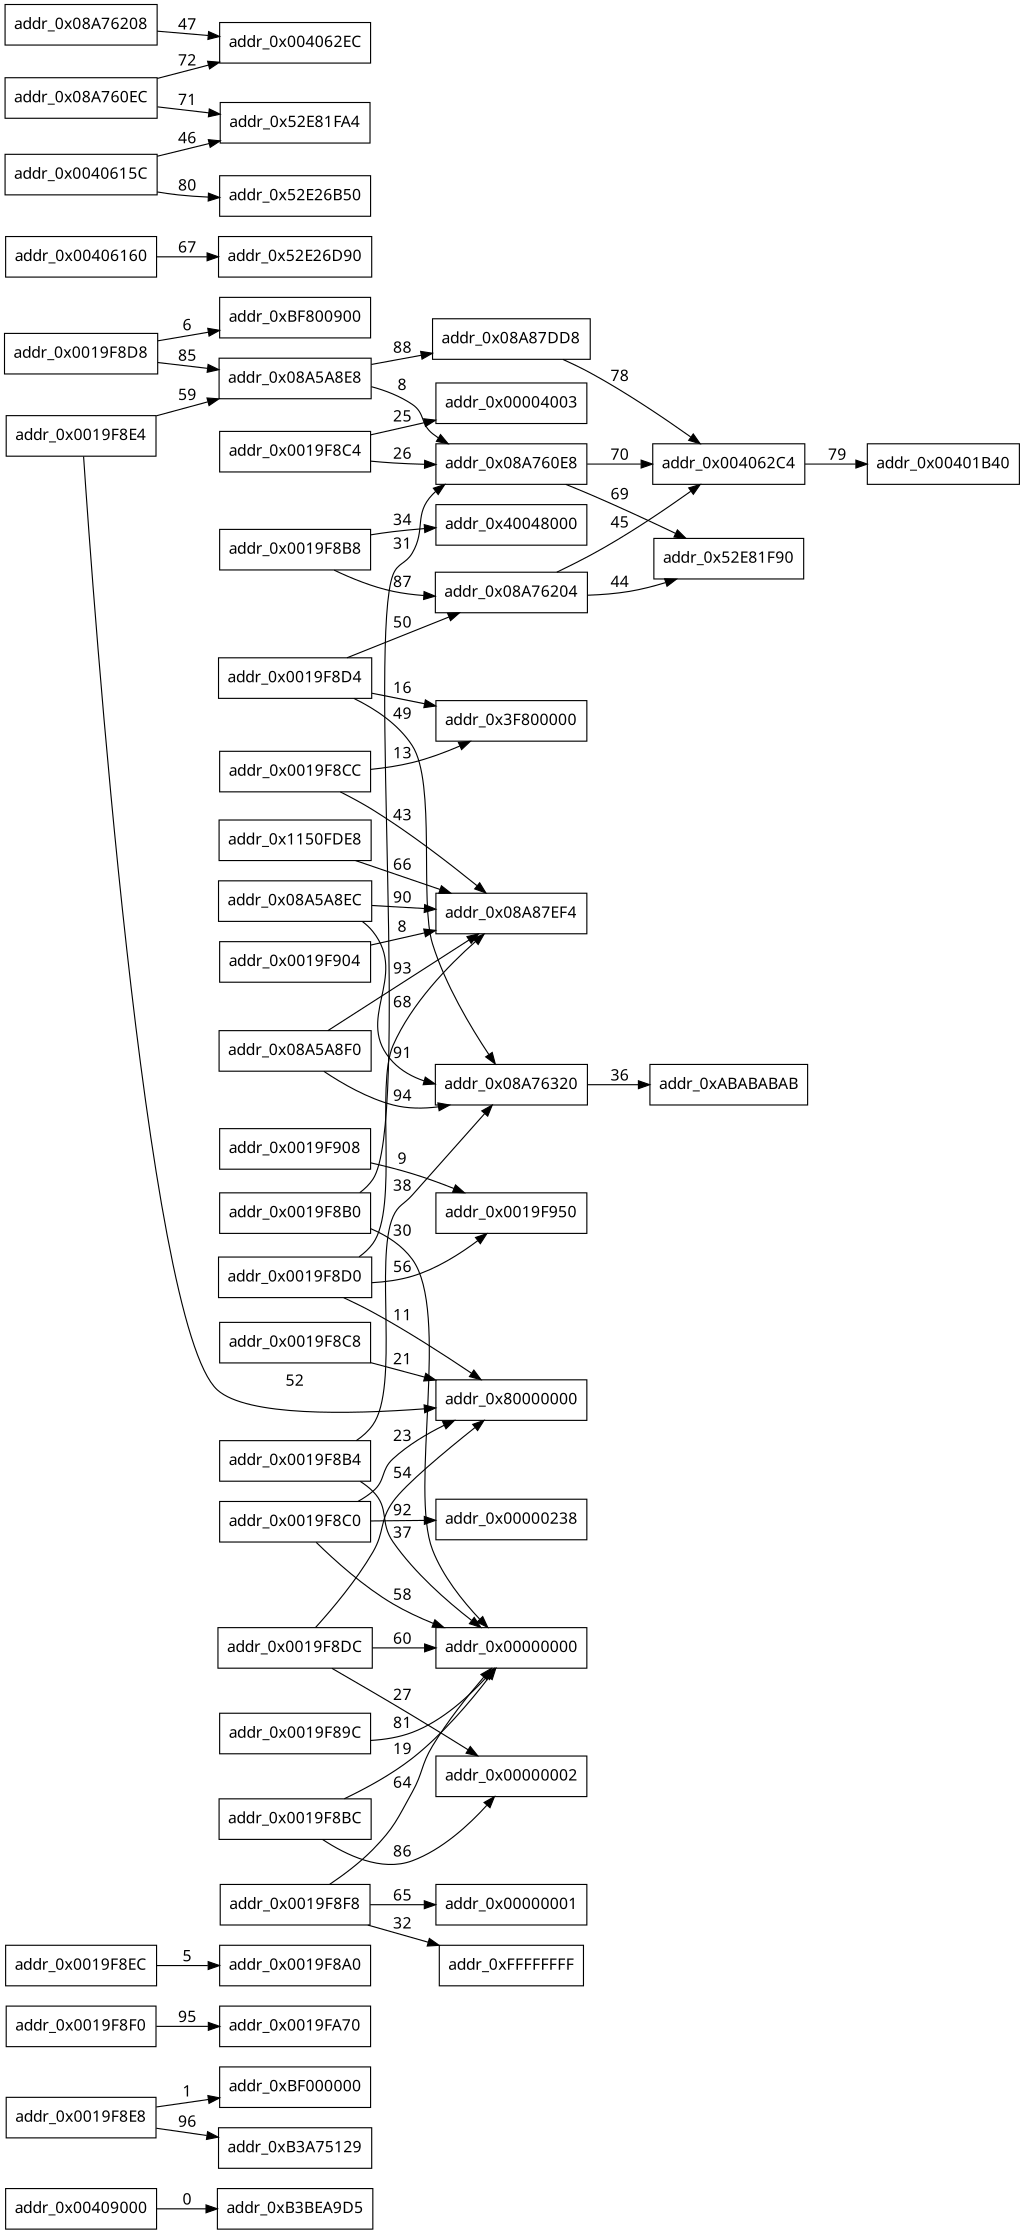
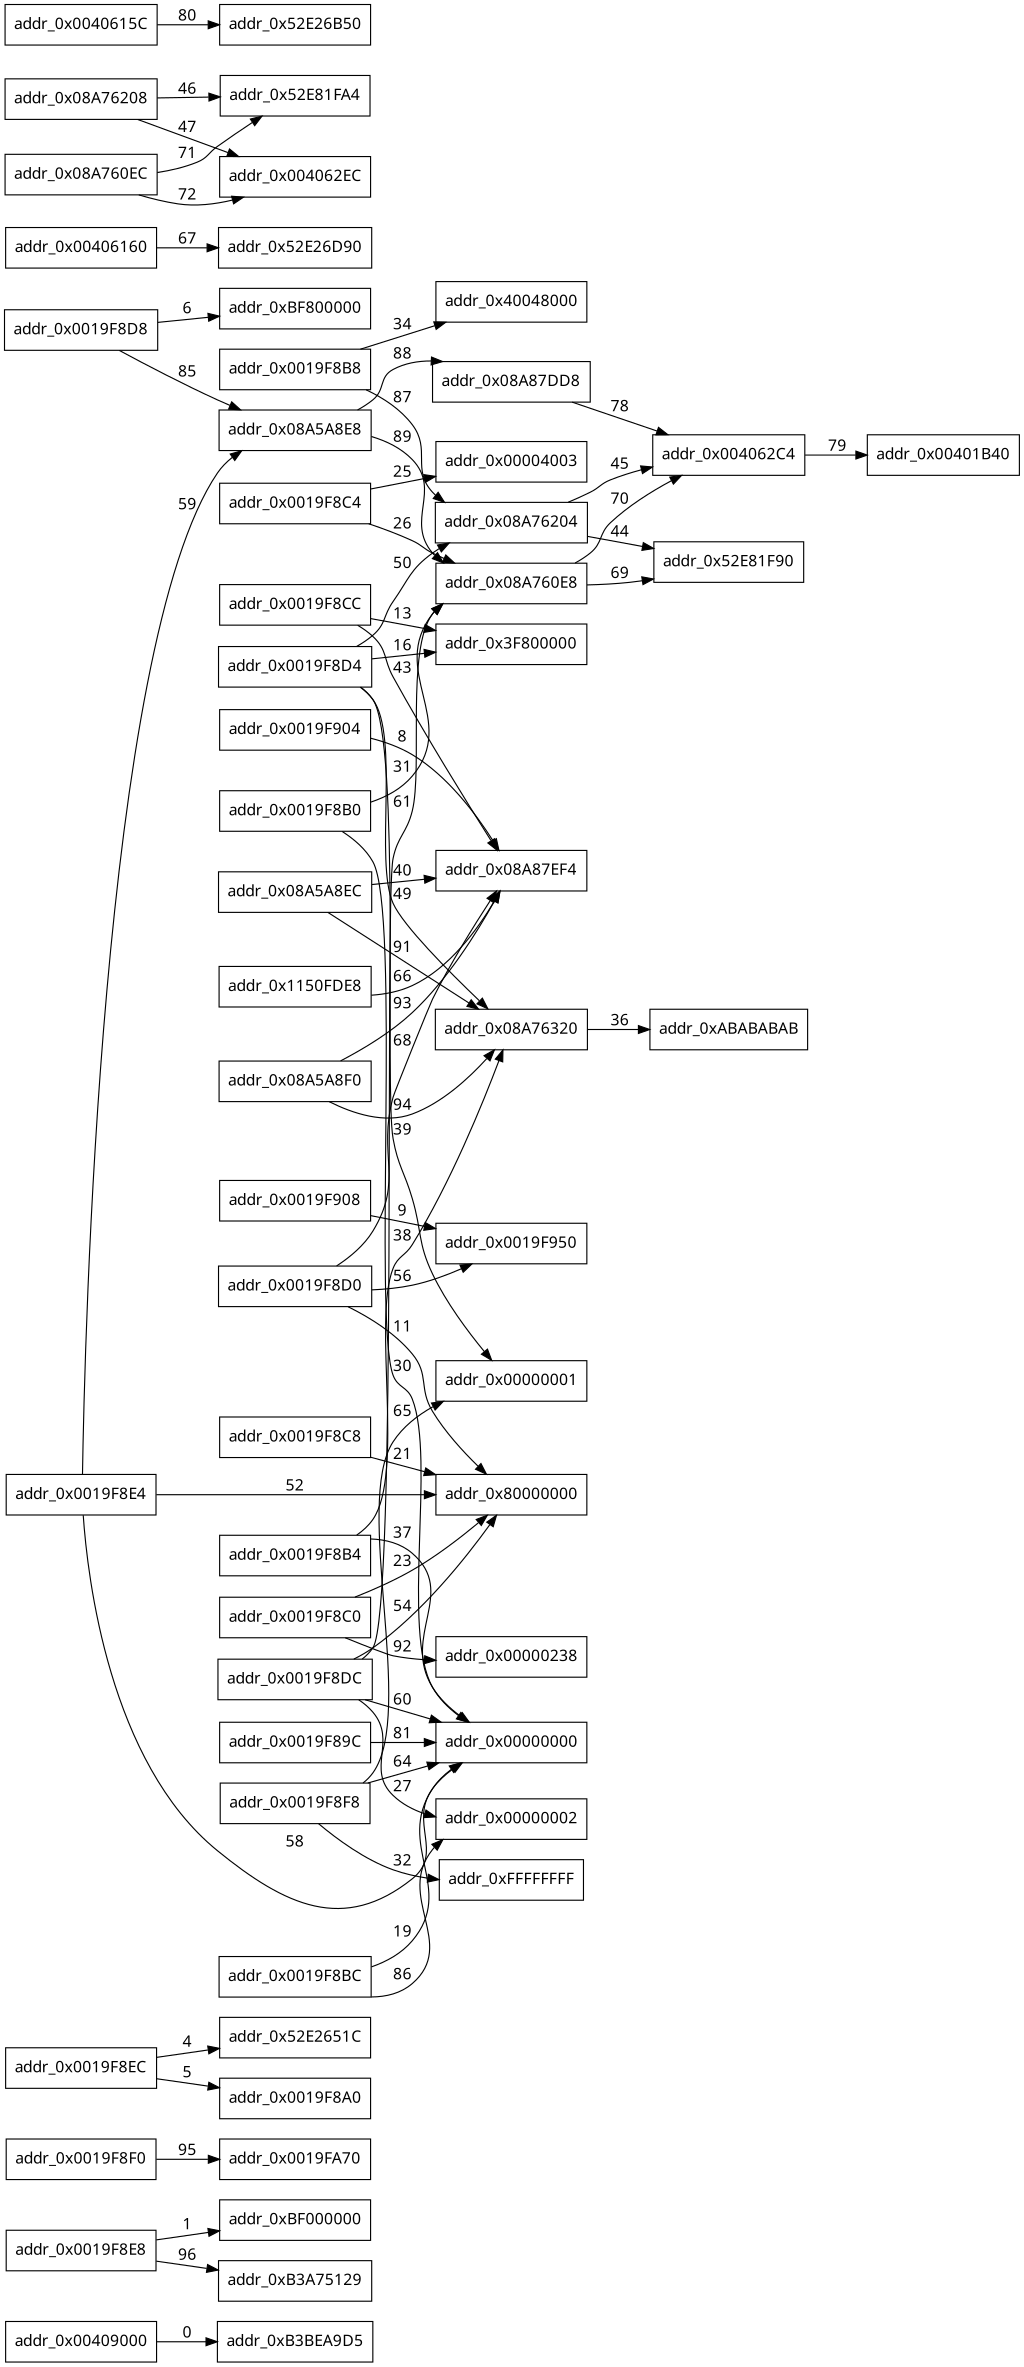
edge "addr_0x0040615C" -> "addr_0x52E81FA4": now "addr_0x08A76208" -> "addr_0x52E81FA4"
node "addr_0xBF800900": label "addr_0xBF800900" -> "addr_0xBF800000"
edge "addr_0x08A5A8E8" -> "addr_0x08A760E8": label "8" -> "89"
edge "addr_0x08A5A8EC" -> "addr_0x08A87EF4": label "90" -> "40"
edge "addr_0x0019F8DC" -> "addr_0x08A760E8": added, label "61"
edge "addr_0x0019F8D4" -> "addr_0x00000001": added, label "39"
edge "addr_0x0019F8C0" -> "addr_0x00000000": now "addr_0x0019F8E4" -> "addr_0x00000000"
node "addr_0x52E2651C": added
